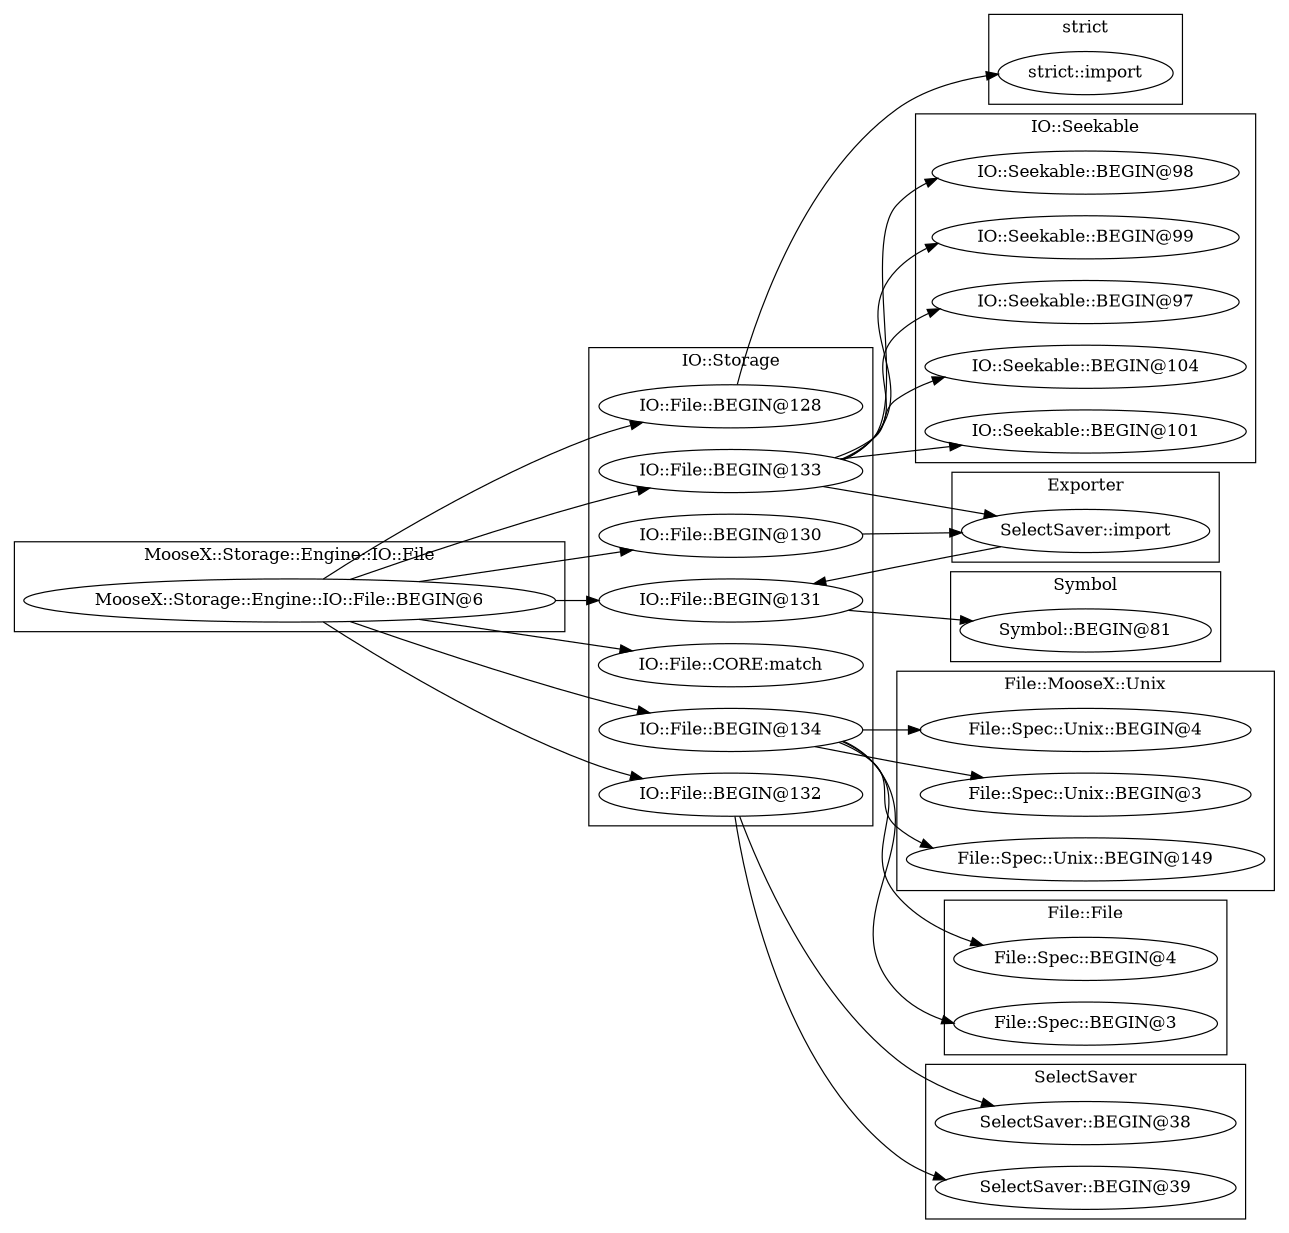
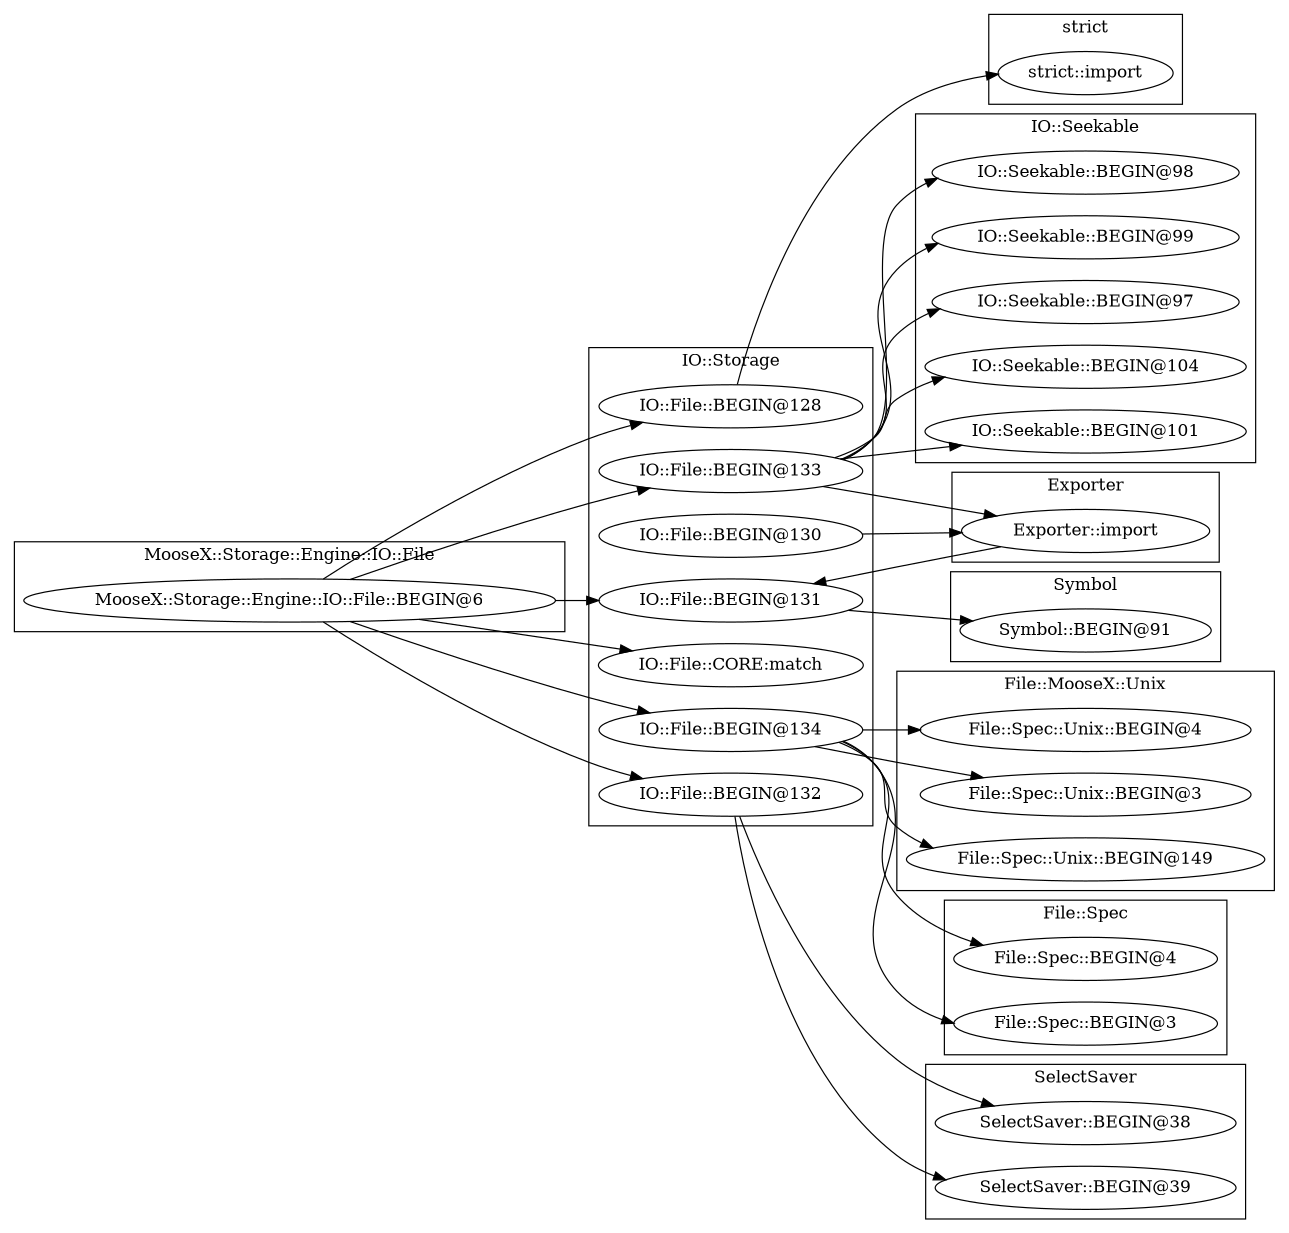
node "SelectSaver::import": label "SelectSaver::import" -> "Exporter::import"
edge "MooseX::Storage::Engine::IO::File::BEGIN@6" -> "IO::File::BEGIN@130": removed
node "Symbol::BEGIN@81": label "Symbol::BEGIN@81" -> "Symbol::BEGIN@91"
cluster "File::File": label "File::File" -> "File::Spec"
